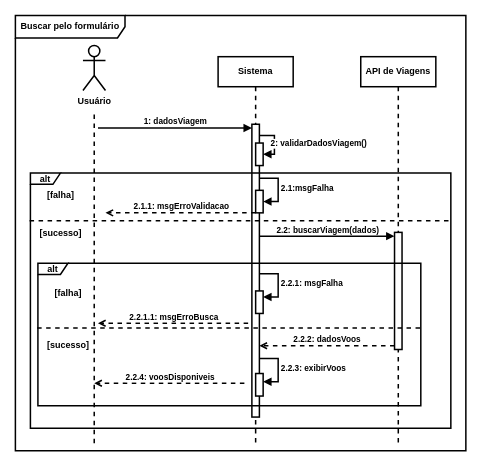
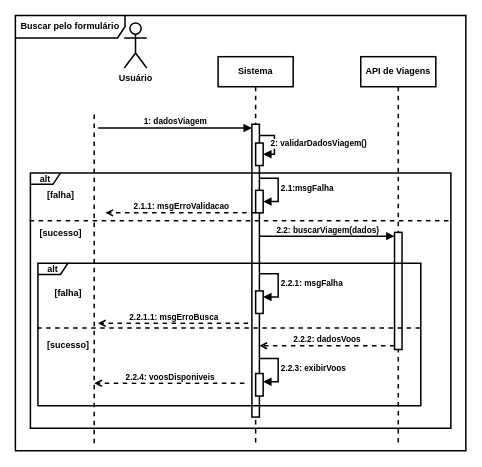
node "Usuário": moved (94, 68) -> (135, 45)
